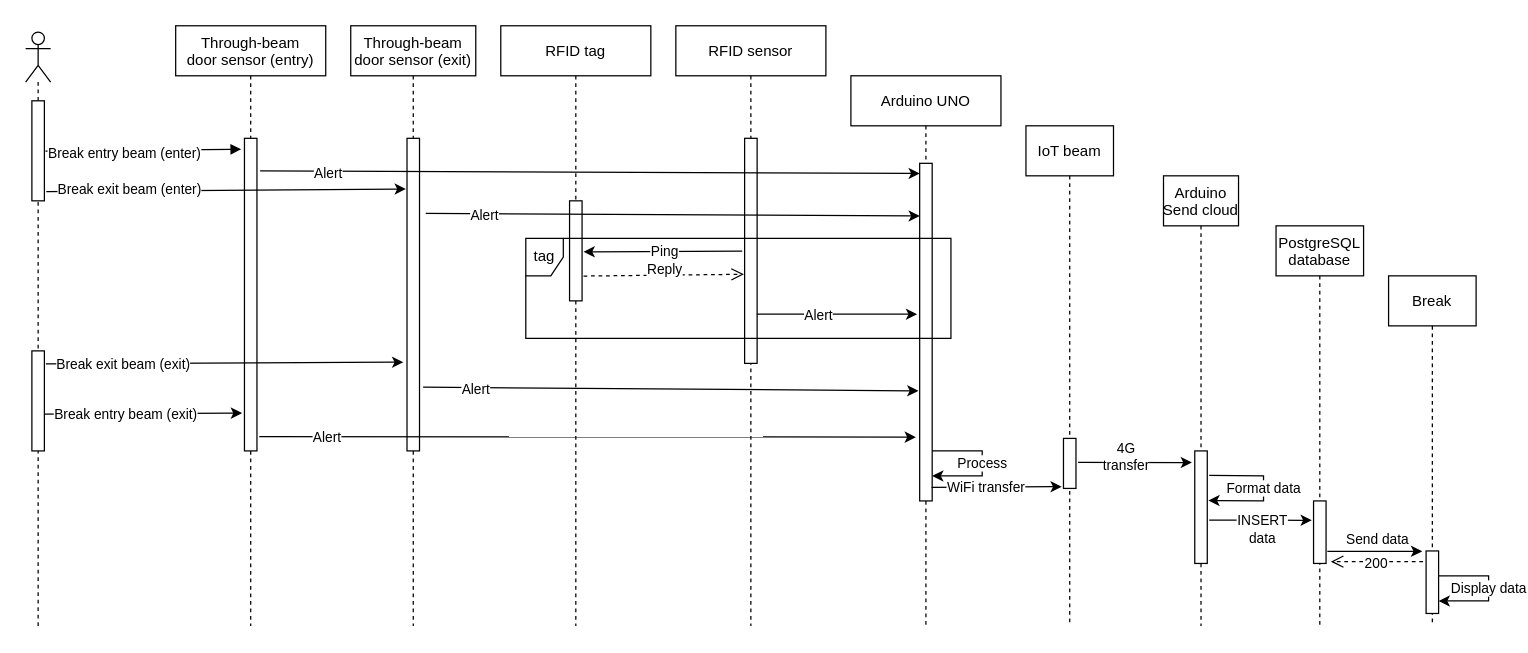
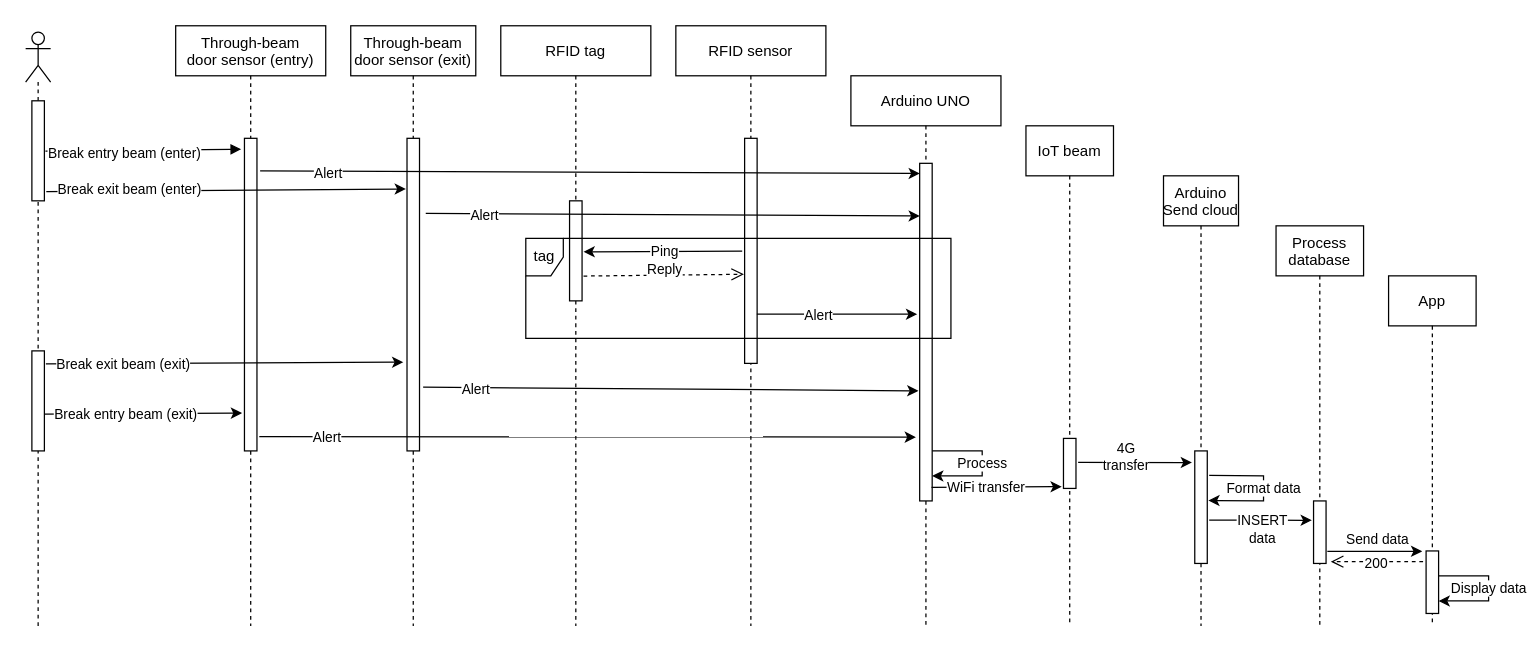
node "PostgreSQL database": label "PostgreSQL database" -> "Process database"
node "Break": label "Break" -> "App"
